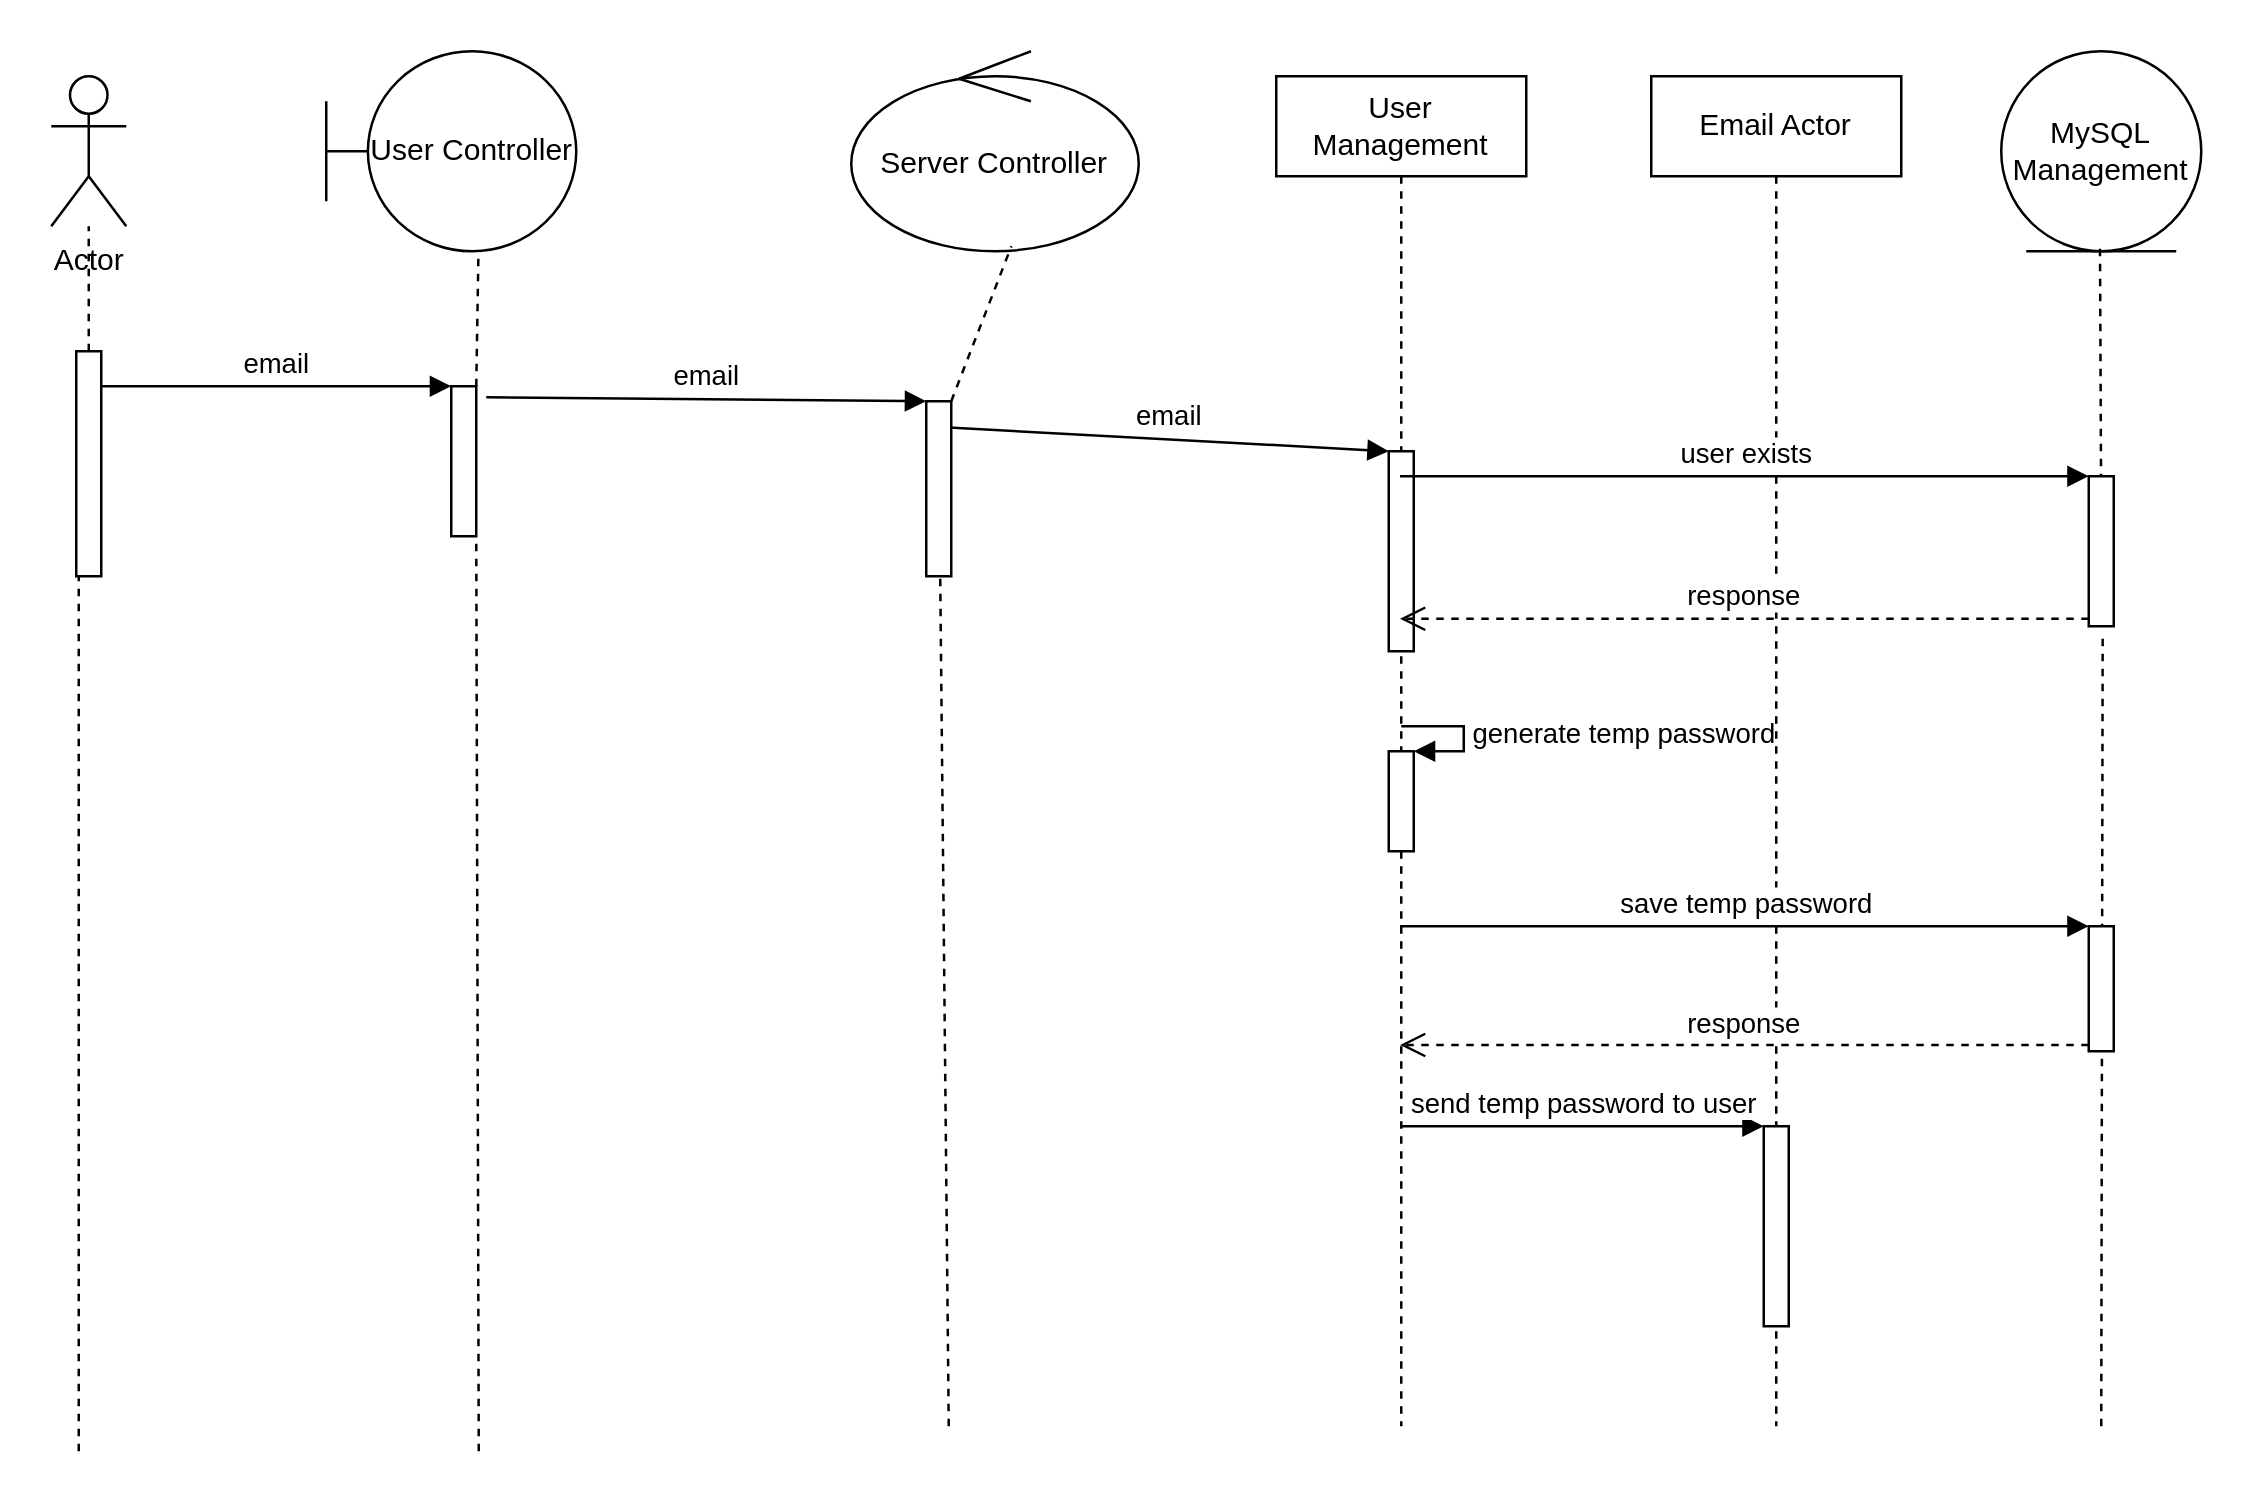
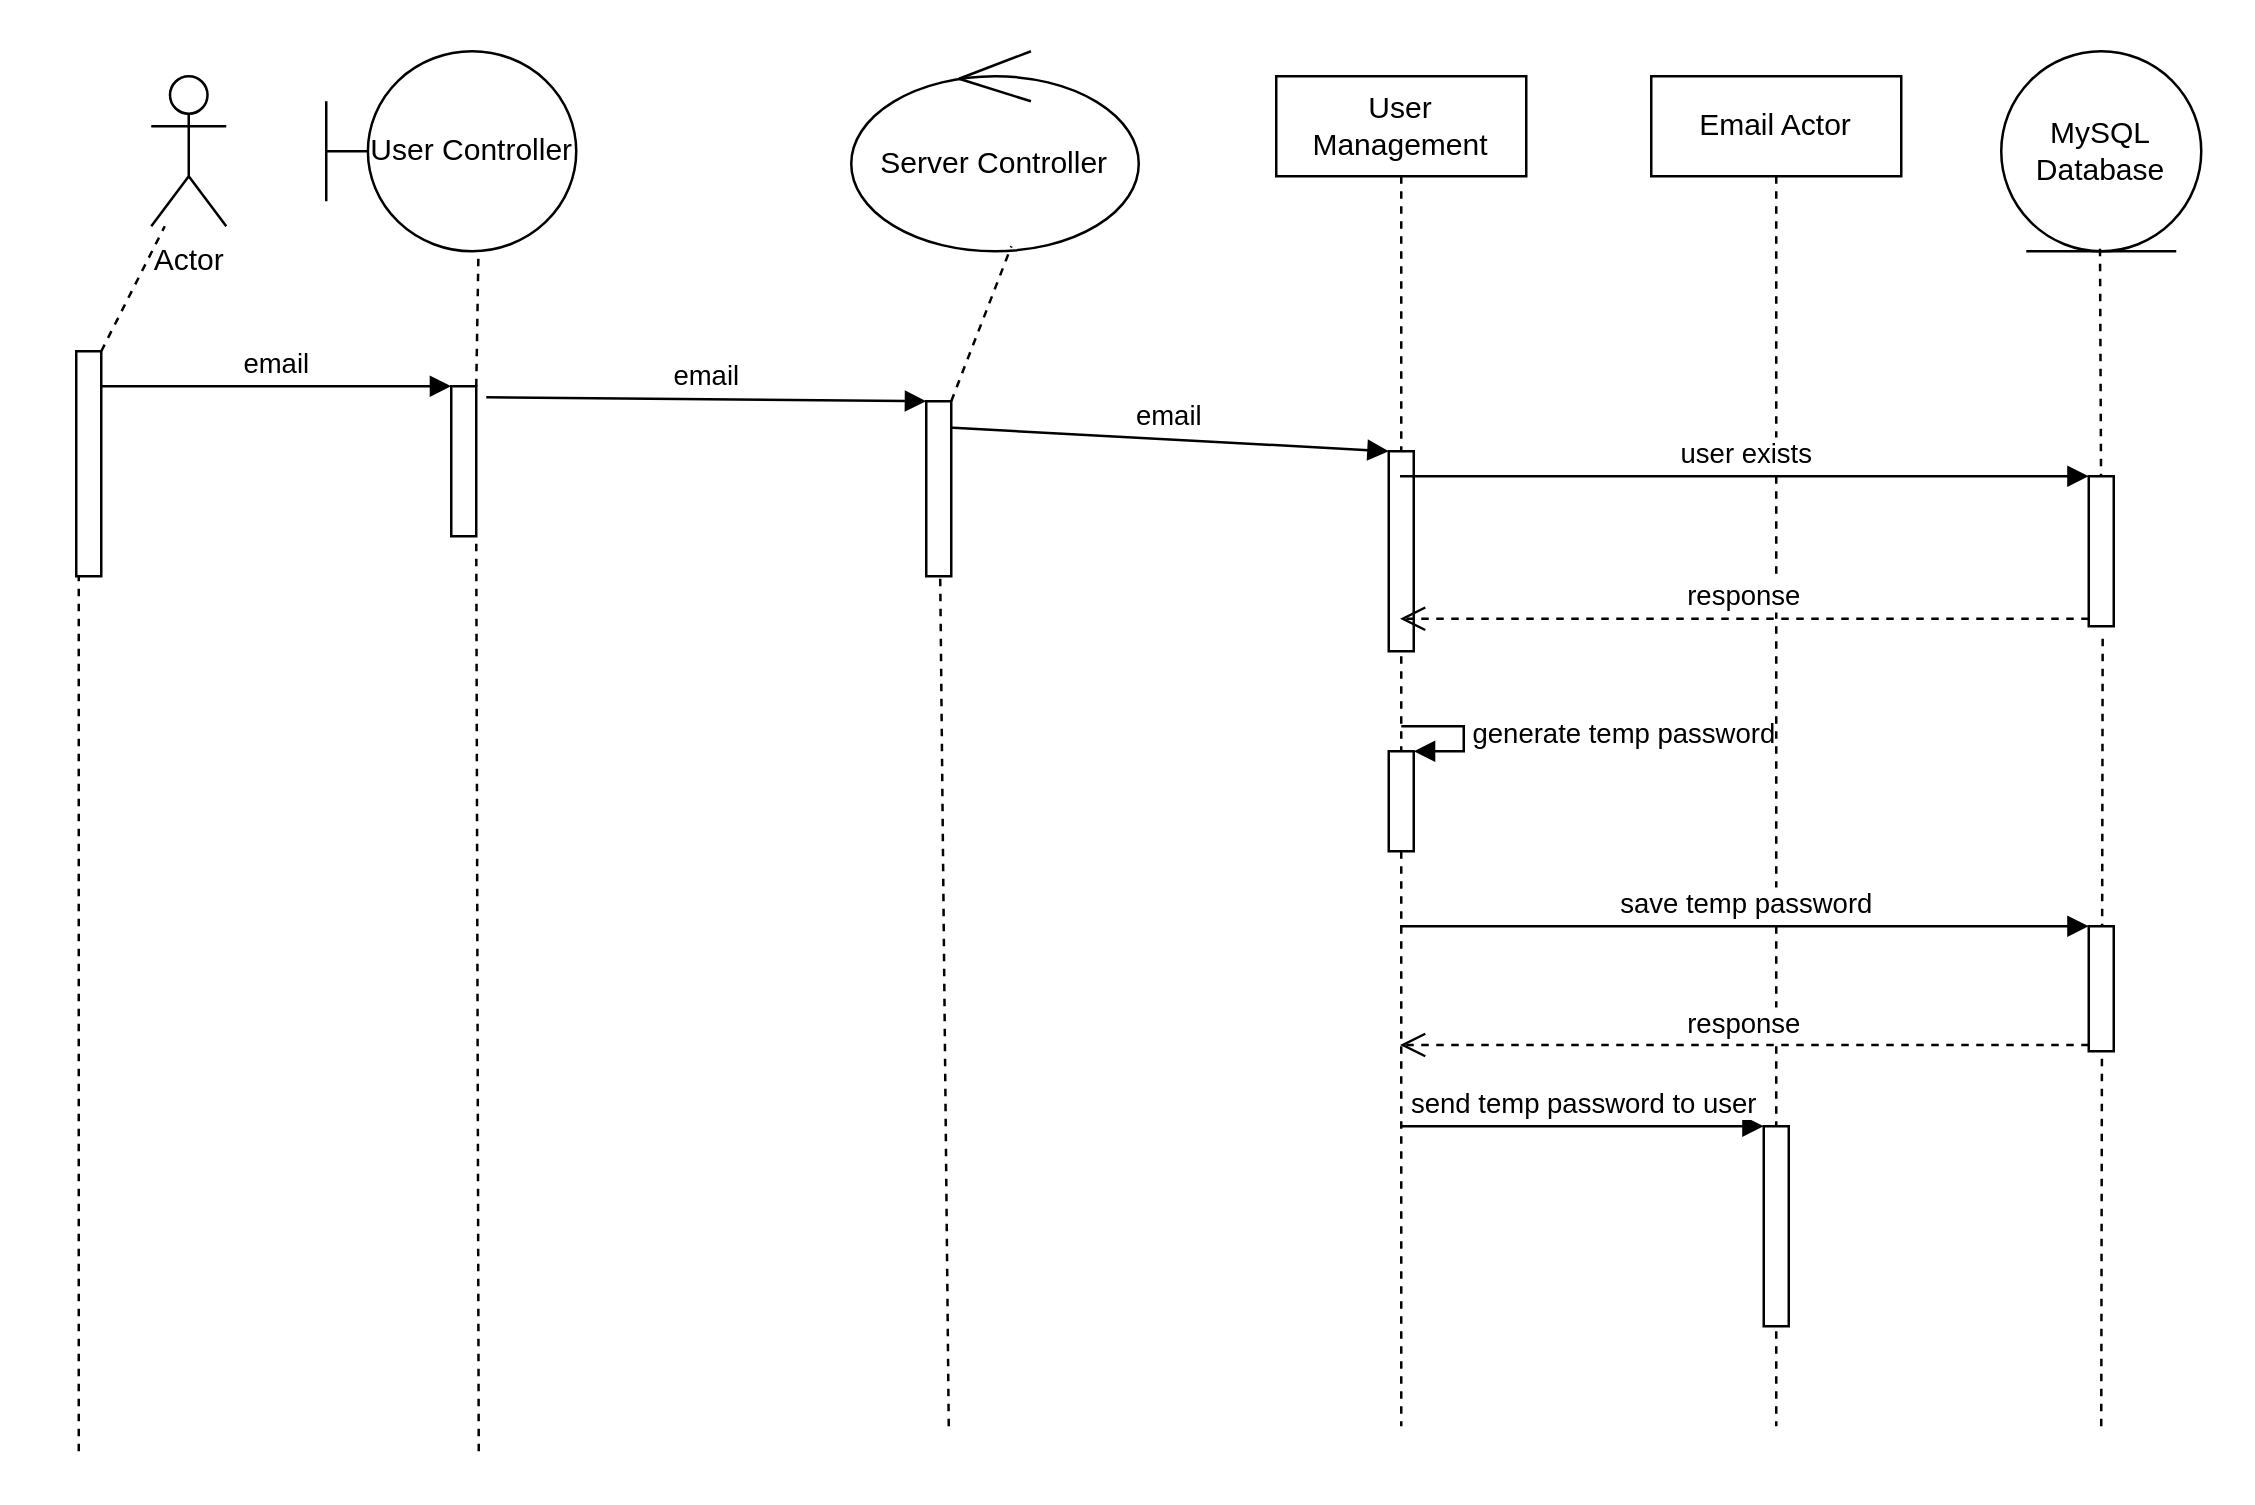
node "Actor": moved (89, 151) -> (189, 151)
node "MySQL Management": label "MySQL Management" -> "MySQL Database"
